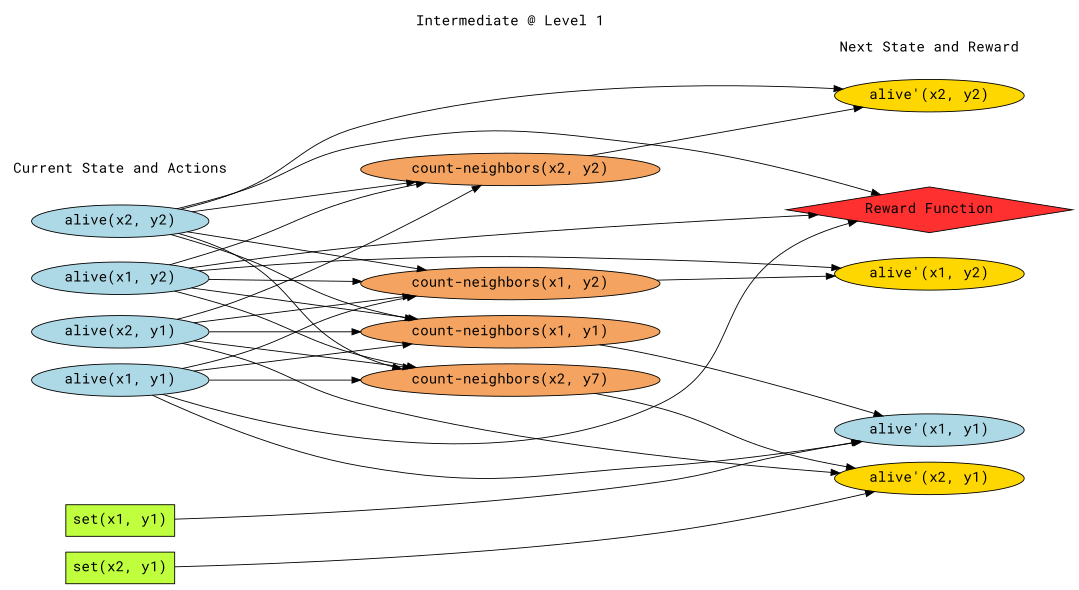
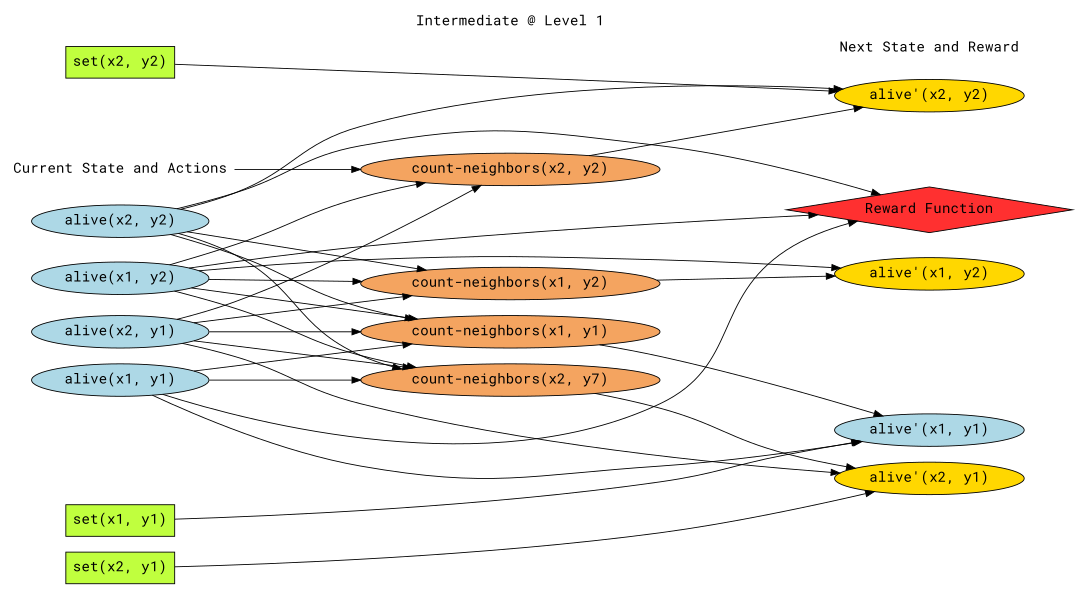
node "set(x2, y2)": added
edge "alive(x2, y2)" -> "count-neighbors(x2, y2)": now "Current State and Actions" -> "count-neighbors(x2, y2)"
edge "alive(x1, y1)" -> "count-neighbors(x1, y2)": removed
